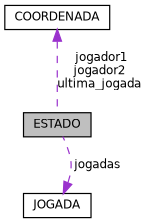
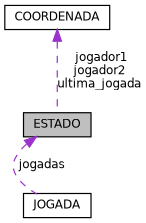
edge "ESTADO" -> "JOGADA": reversed
